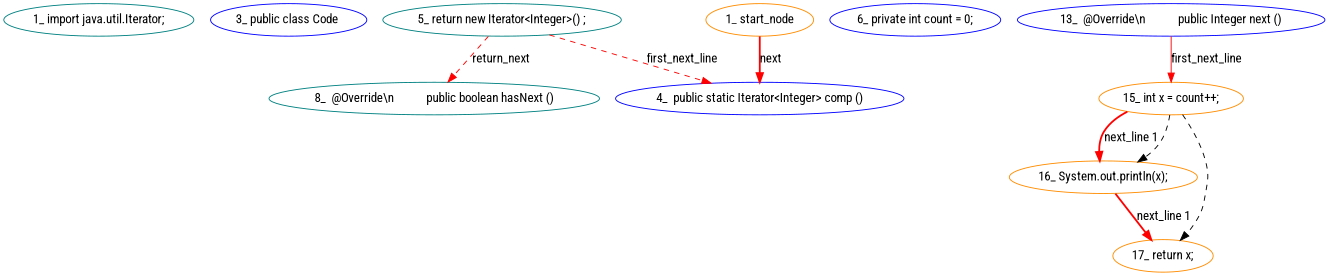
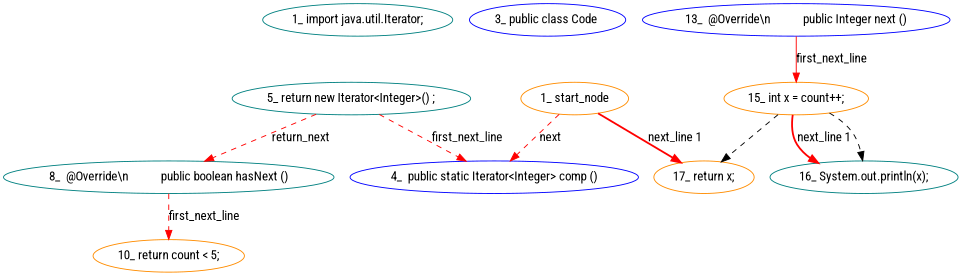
node "6_ private int count = 0;": removed
edge "1_ start_node" -> "4_  public static Iterator<Integer> comp ()": style bold -> dashed
node "16_ System.out.println(x);": color darkorange -> teal
edge "16_ System.out.println(x);" -> "17_ return x;": now "1_ start_node" -> "17_ return x;"
node "10_ return count < 5;": added
